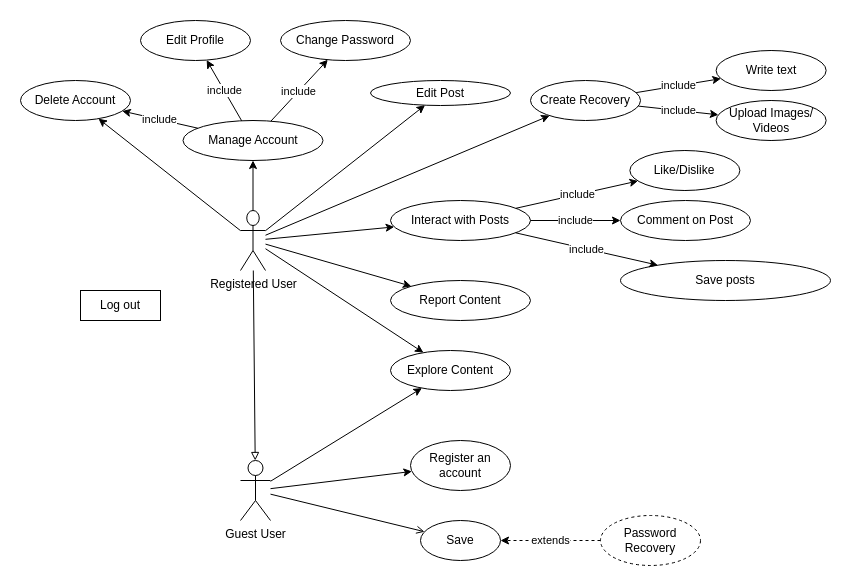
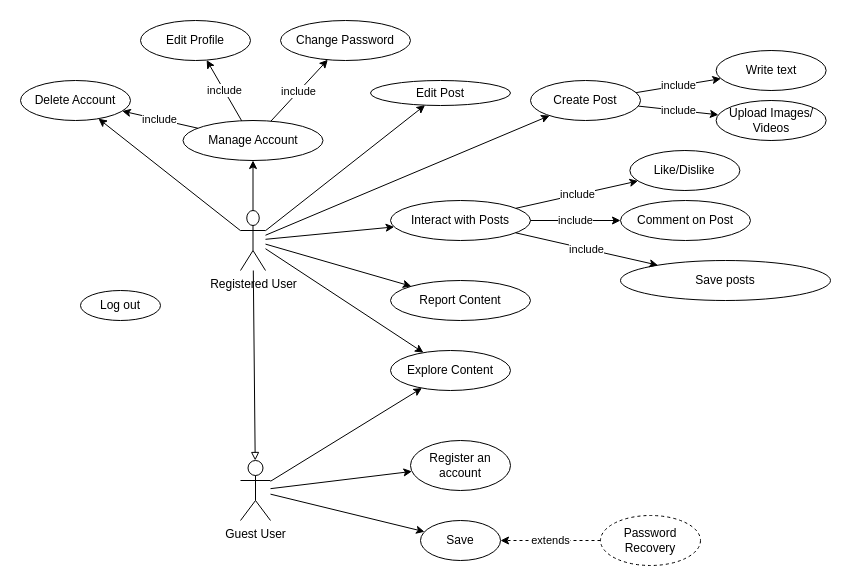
node "Create Recovery": label "Create Recovery" -> "Create Post"
node "Log out": shape rectangle -> ellipse
edge "Guest User" -> "Save": arrowhead open -> classic
